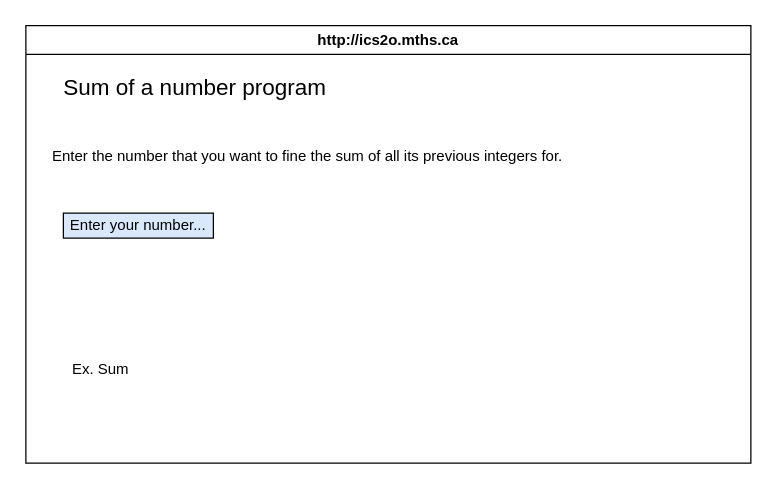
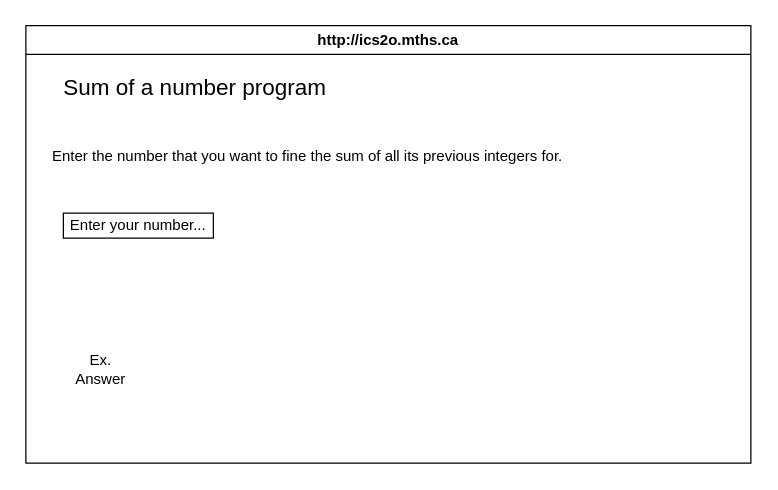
node "Enter your number...": fillcolor #dae8fc -> #ffffff
node "Ex. Sum": label "Ex. Sum" -> "Ex. Answer"
